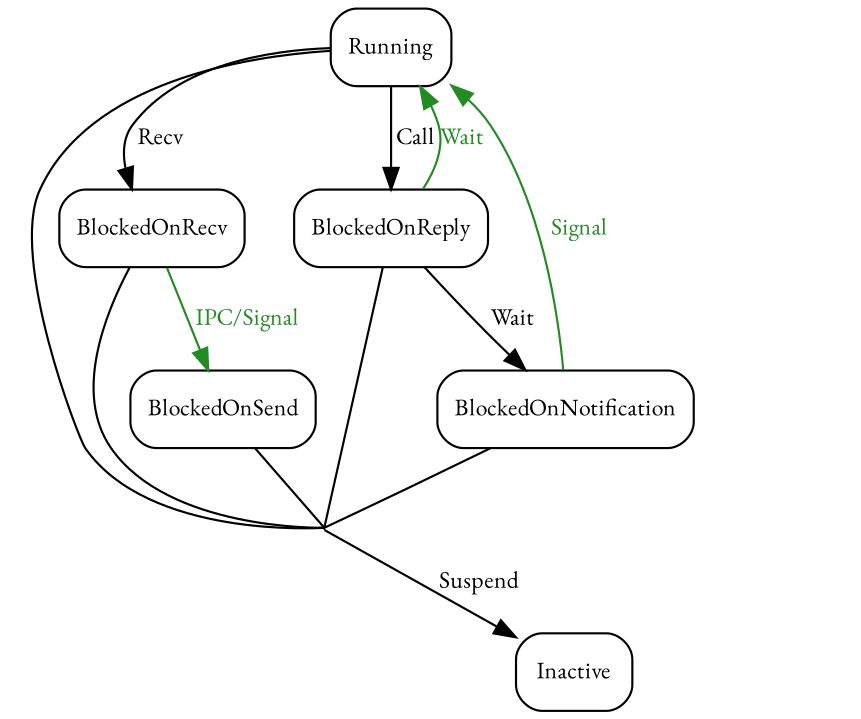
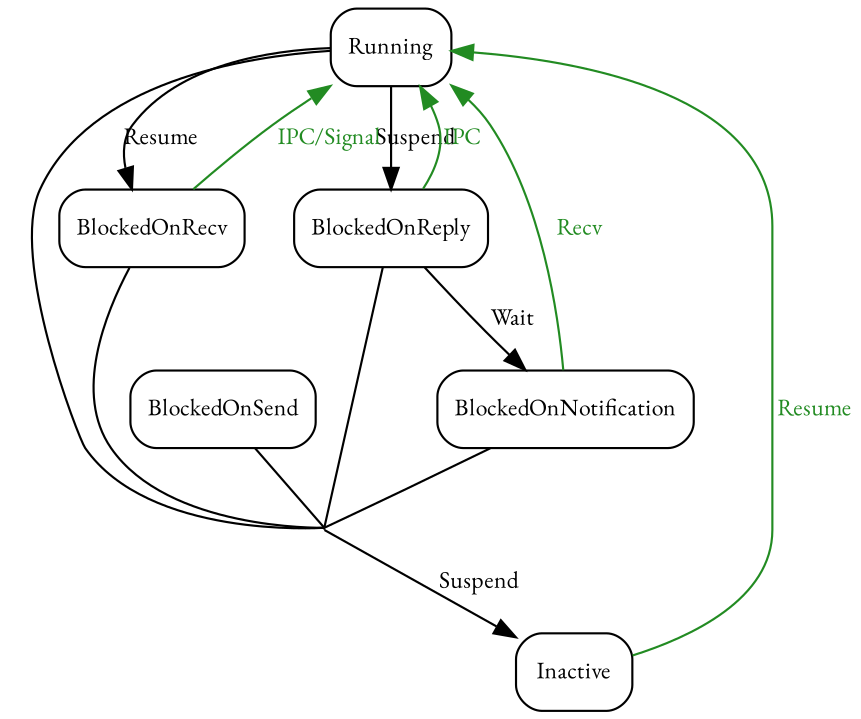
edge "Running" -> "BlockedOnRecv": label " Recv" -> " Resume"
edge "Running" -> "BlockedOnReply": label " Call" -> " Suspend"
edge "BlockedOnReply" -> "Running": label " Wait" -> " IPC"
edge "BlockedOnNotification" -> "Running": label " Signal" -> " Recv"
edge "Inactive" -> "Running": added, label "Resume"
edge "BlockedOnRecv" -> "BlockedOnSend": now "BlockedOnRecv" -> "Running"
